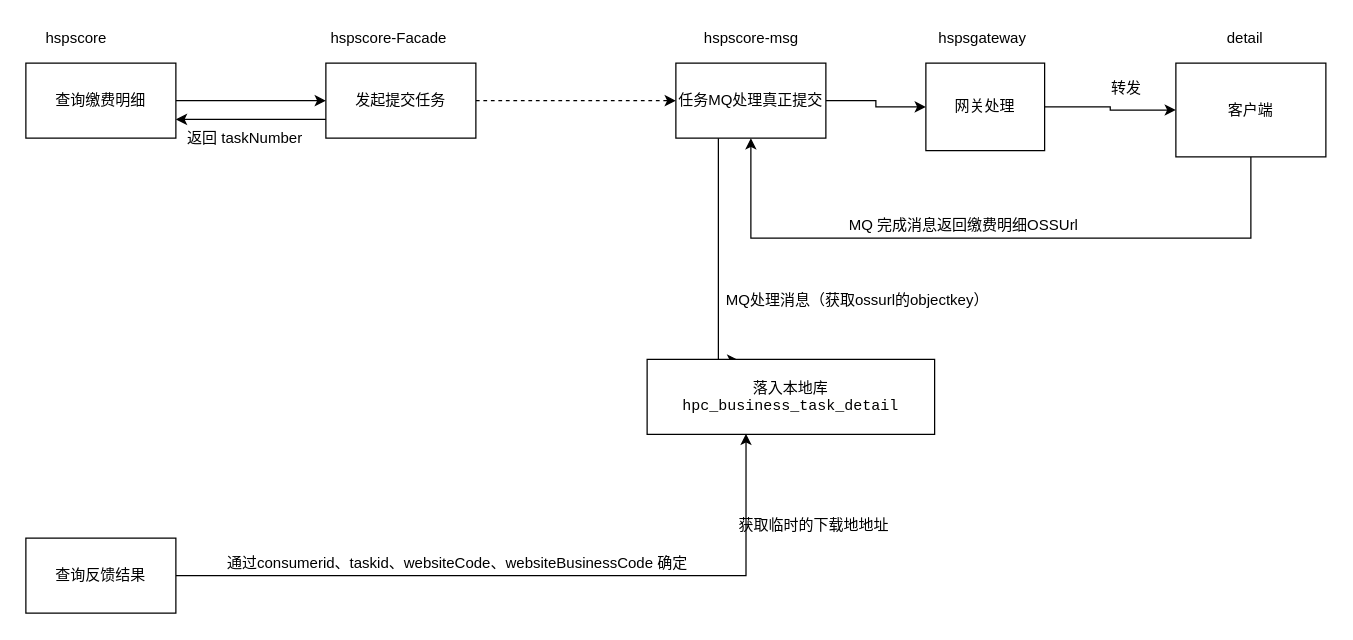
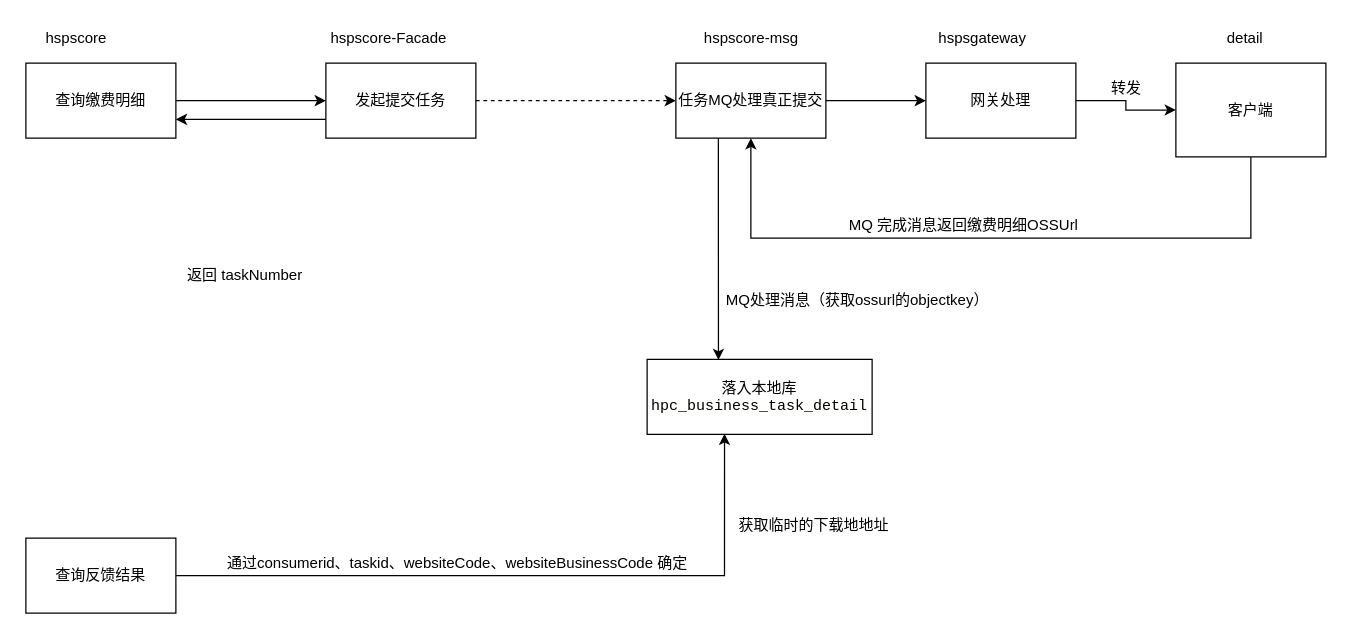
node "网关处理": size 119x88 -> 150x75
node "返回 taskNumber": moved (244, 138) -> (244, 276)
node "落入本地库hpc_business_task_detail": size 288x75 -> 225x75
